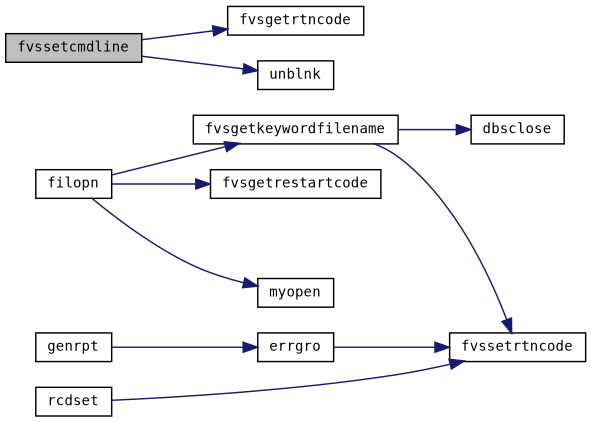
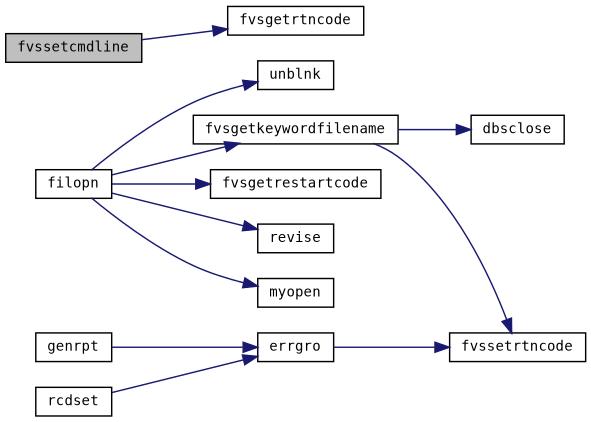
edge "fvssetcmdline" -> "unblnk": now "filopn" -> "unblnk"
node "revise": added
edge "rcdset" -> "fvssetrtncode": now "rcdset" -> "errgro"
